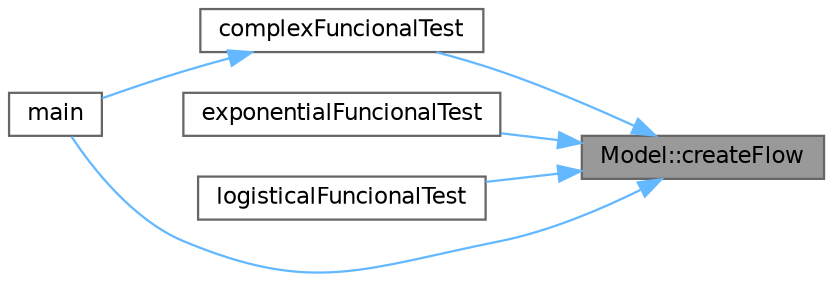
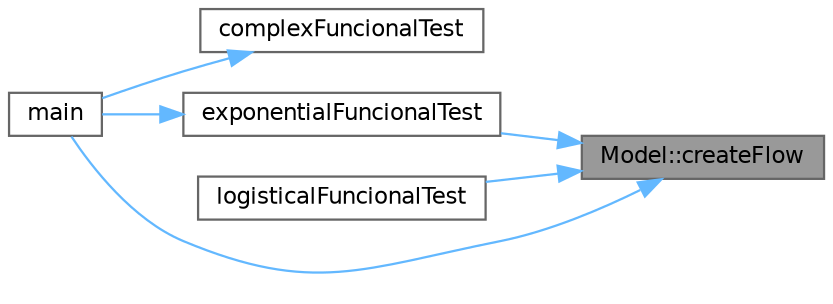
edge "complexFuncionalTest" -> "Model::createFlow": removed
edge "main" -> "exponentialFuncionalTest": added
